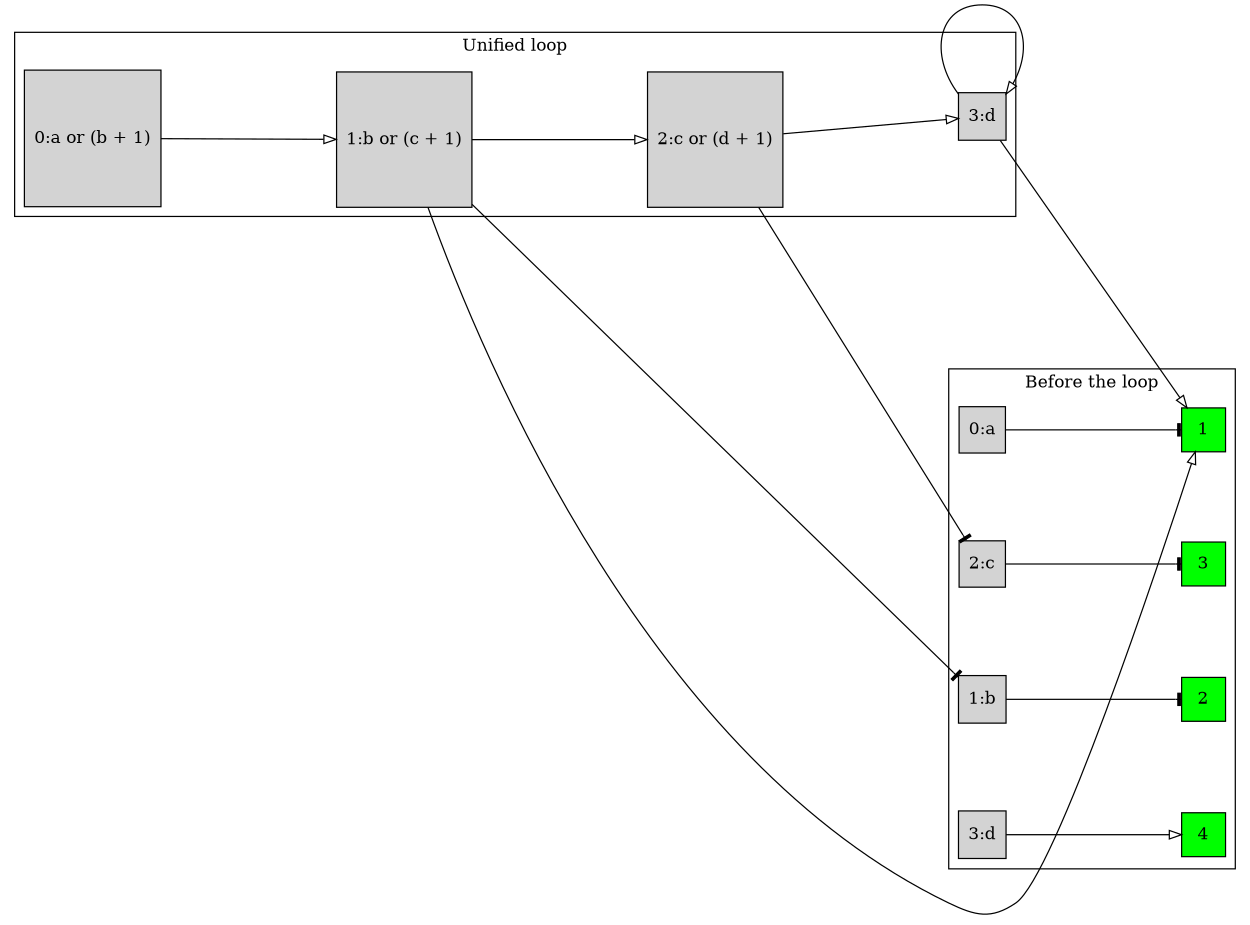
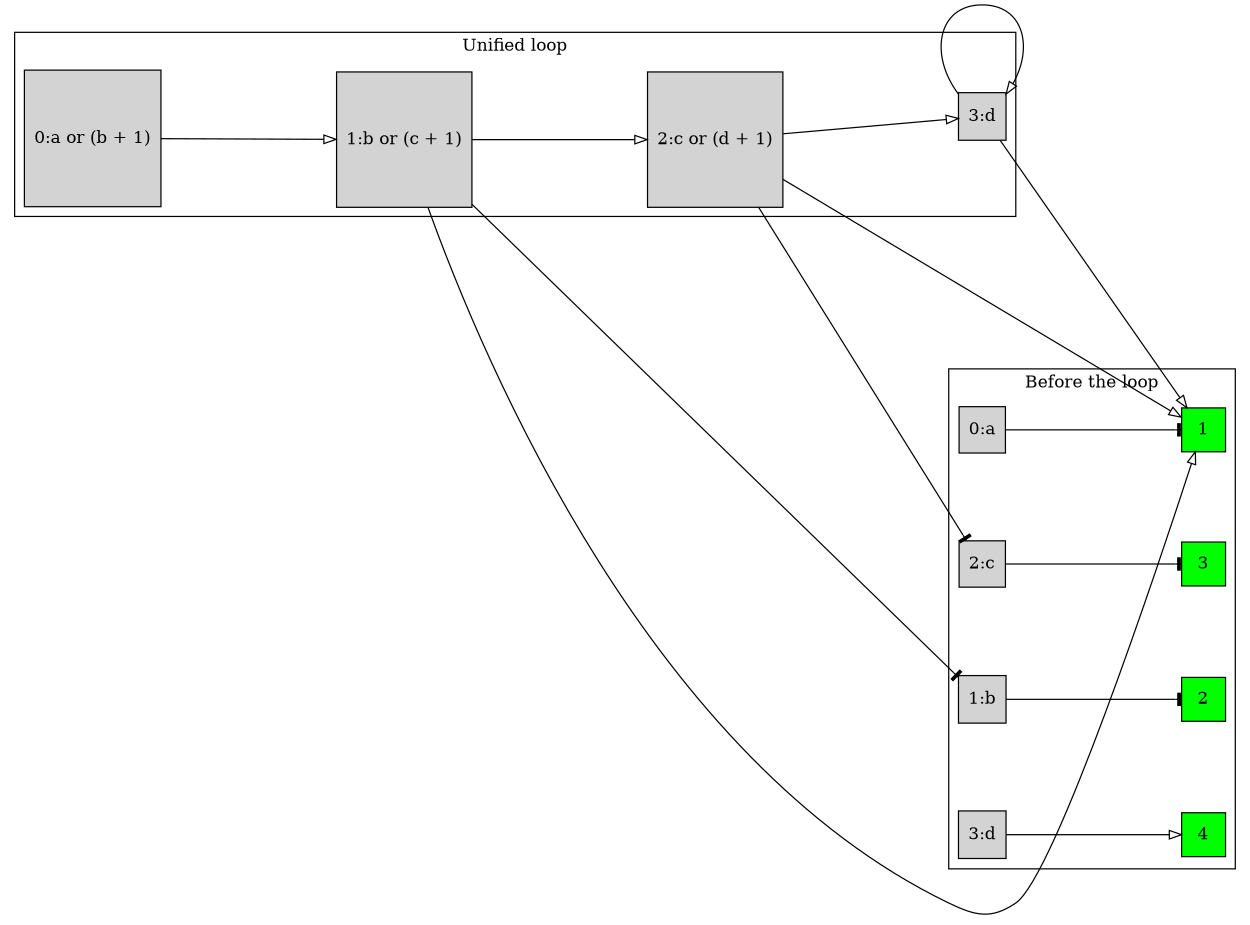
edge "2:c or (d + 1)" -> "1": added
